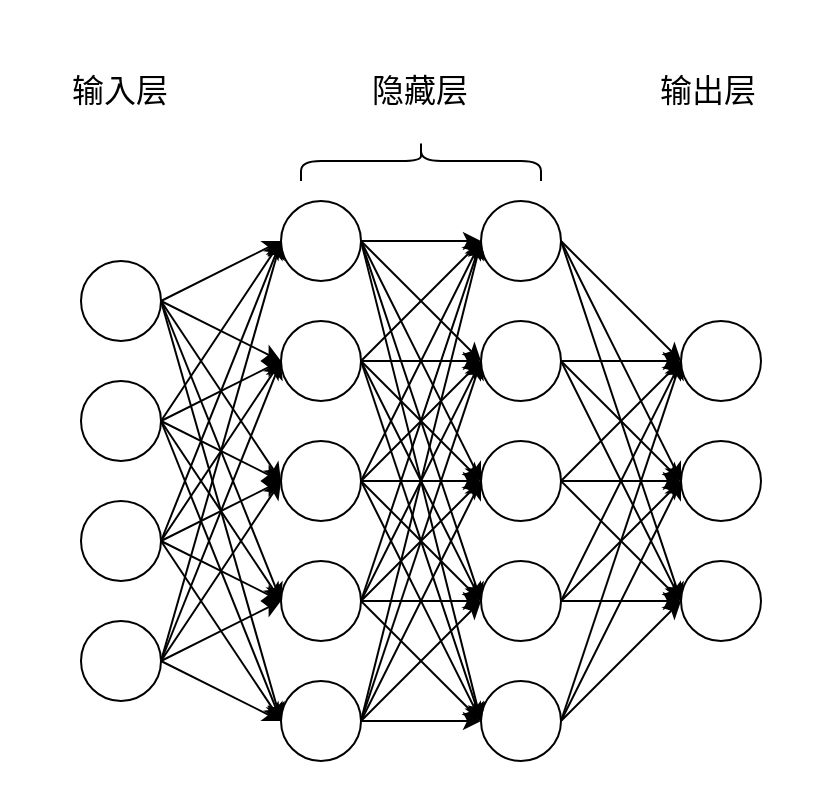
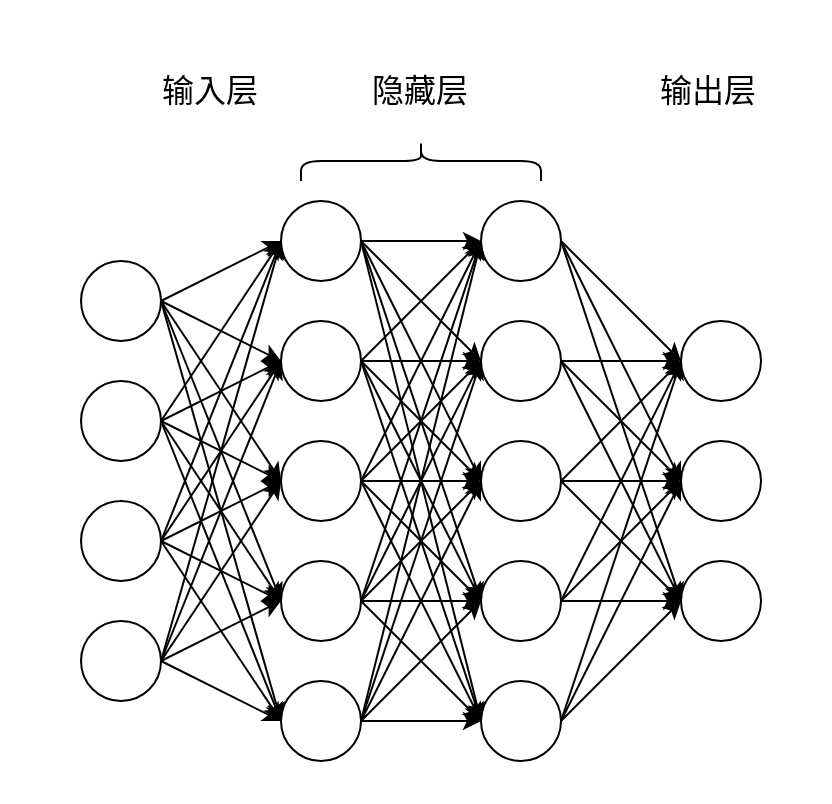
node "输入层": moved (121, 91) -> (211, 91)
